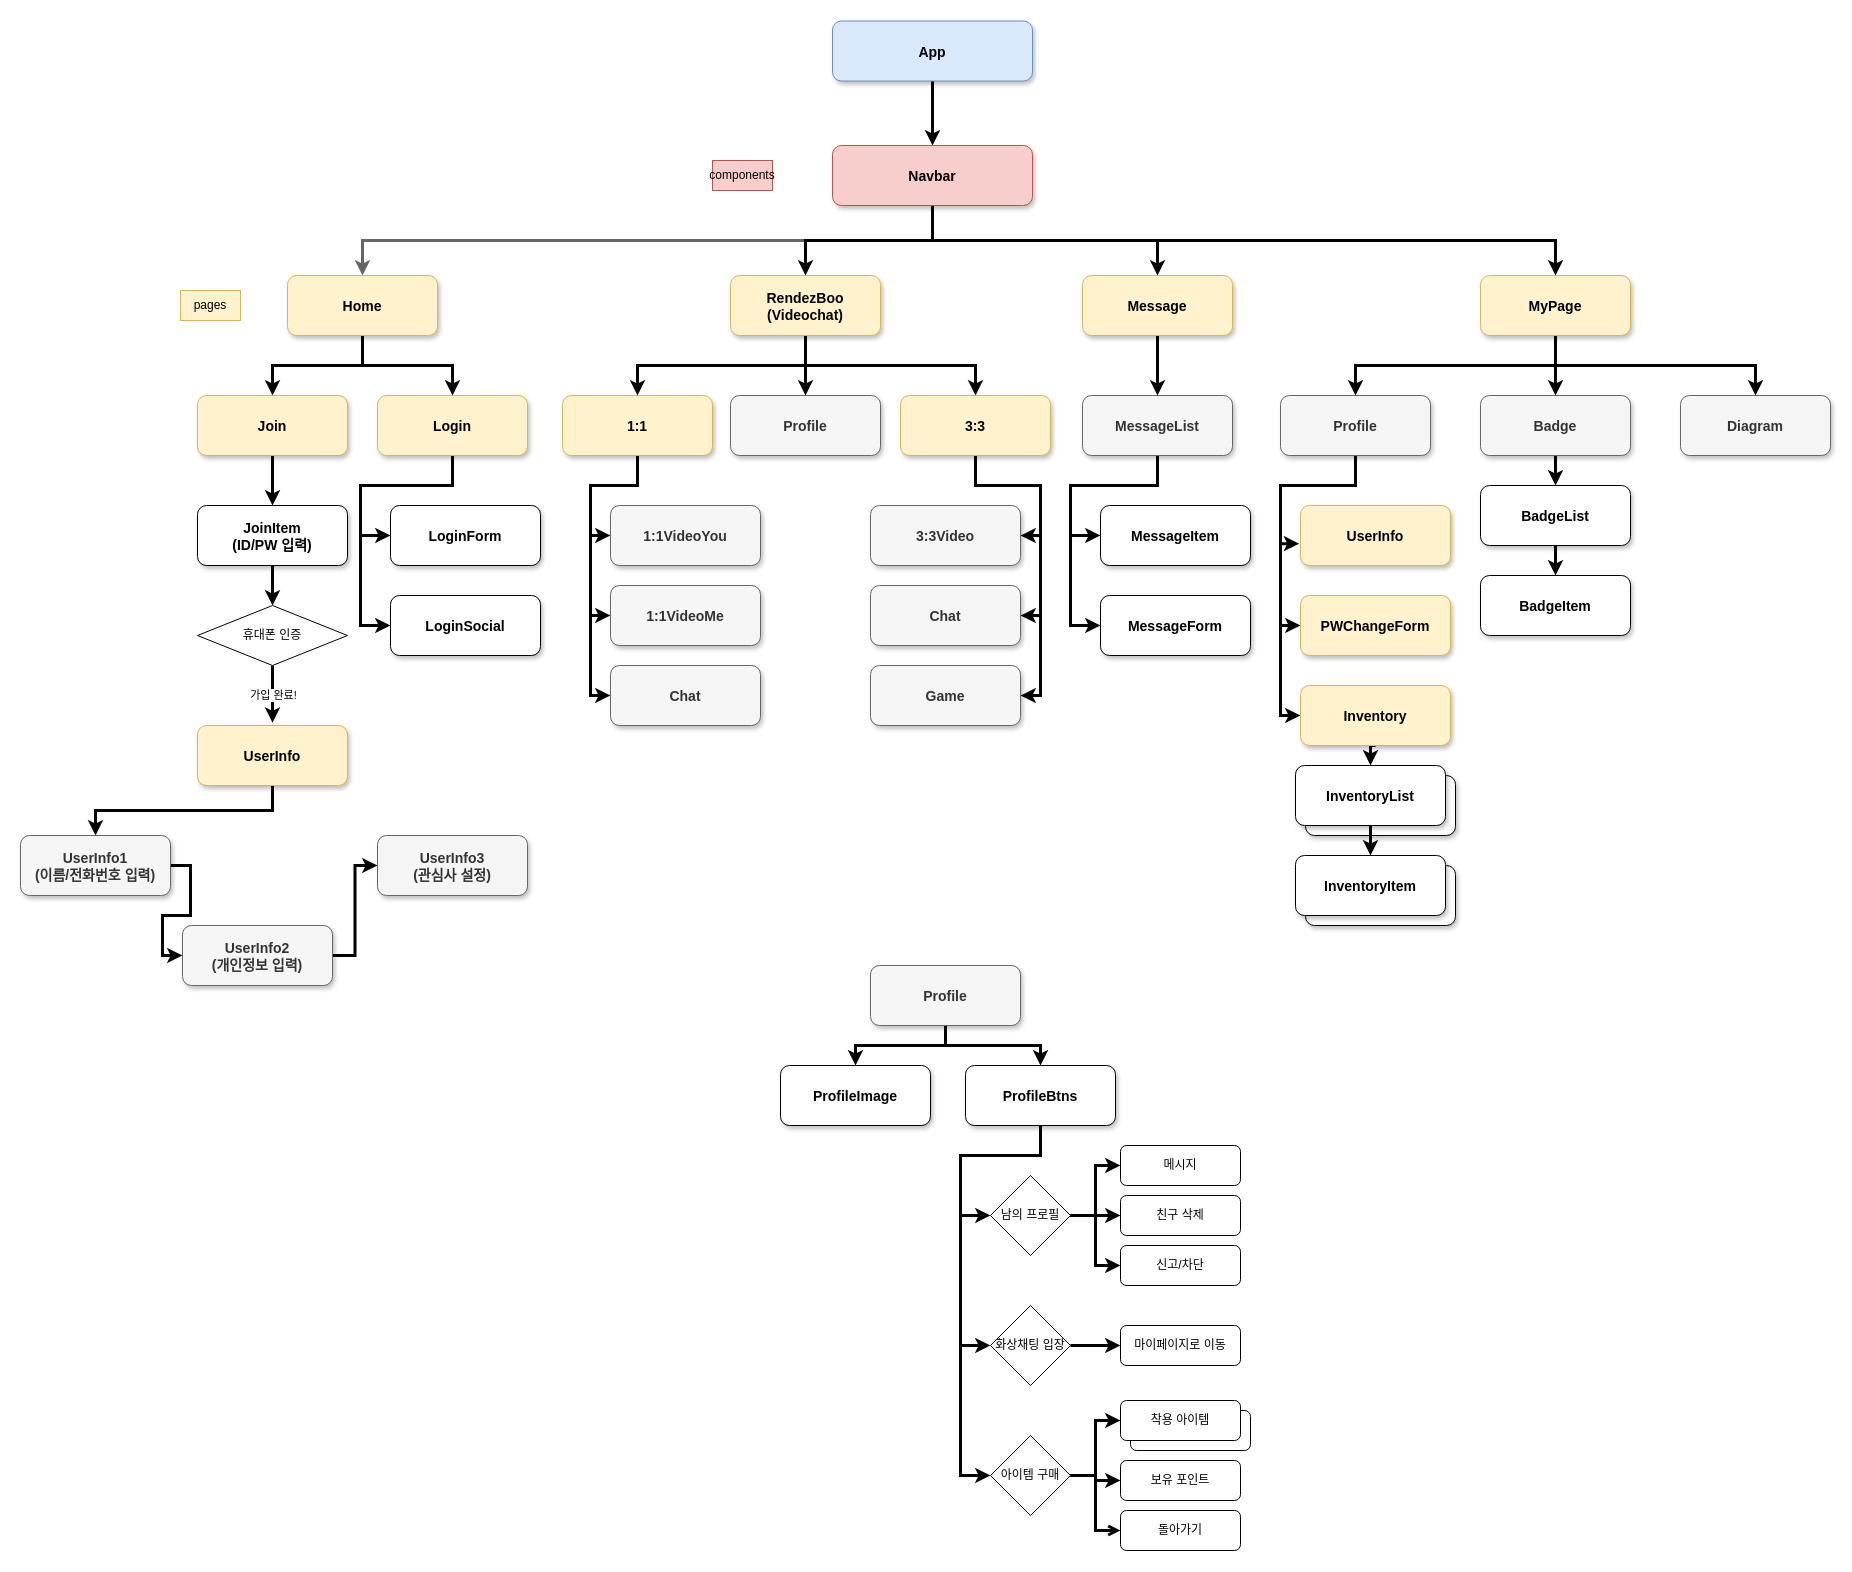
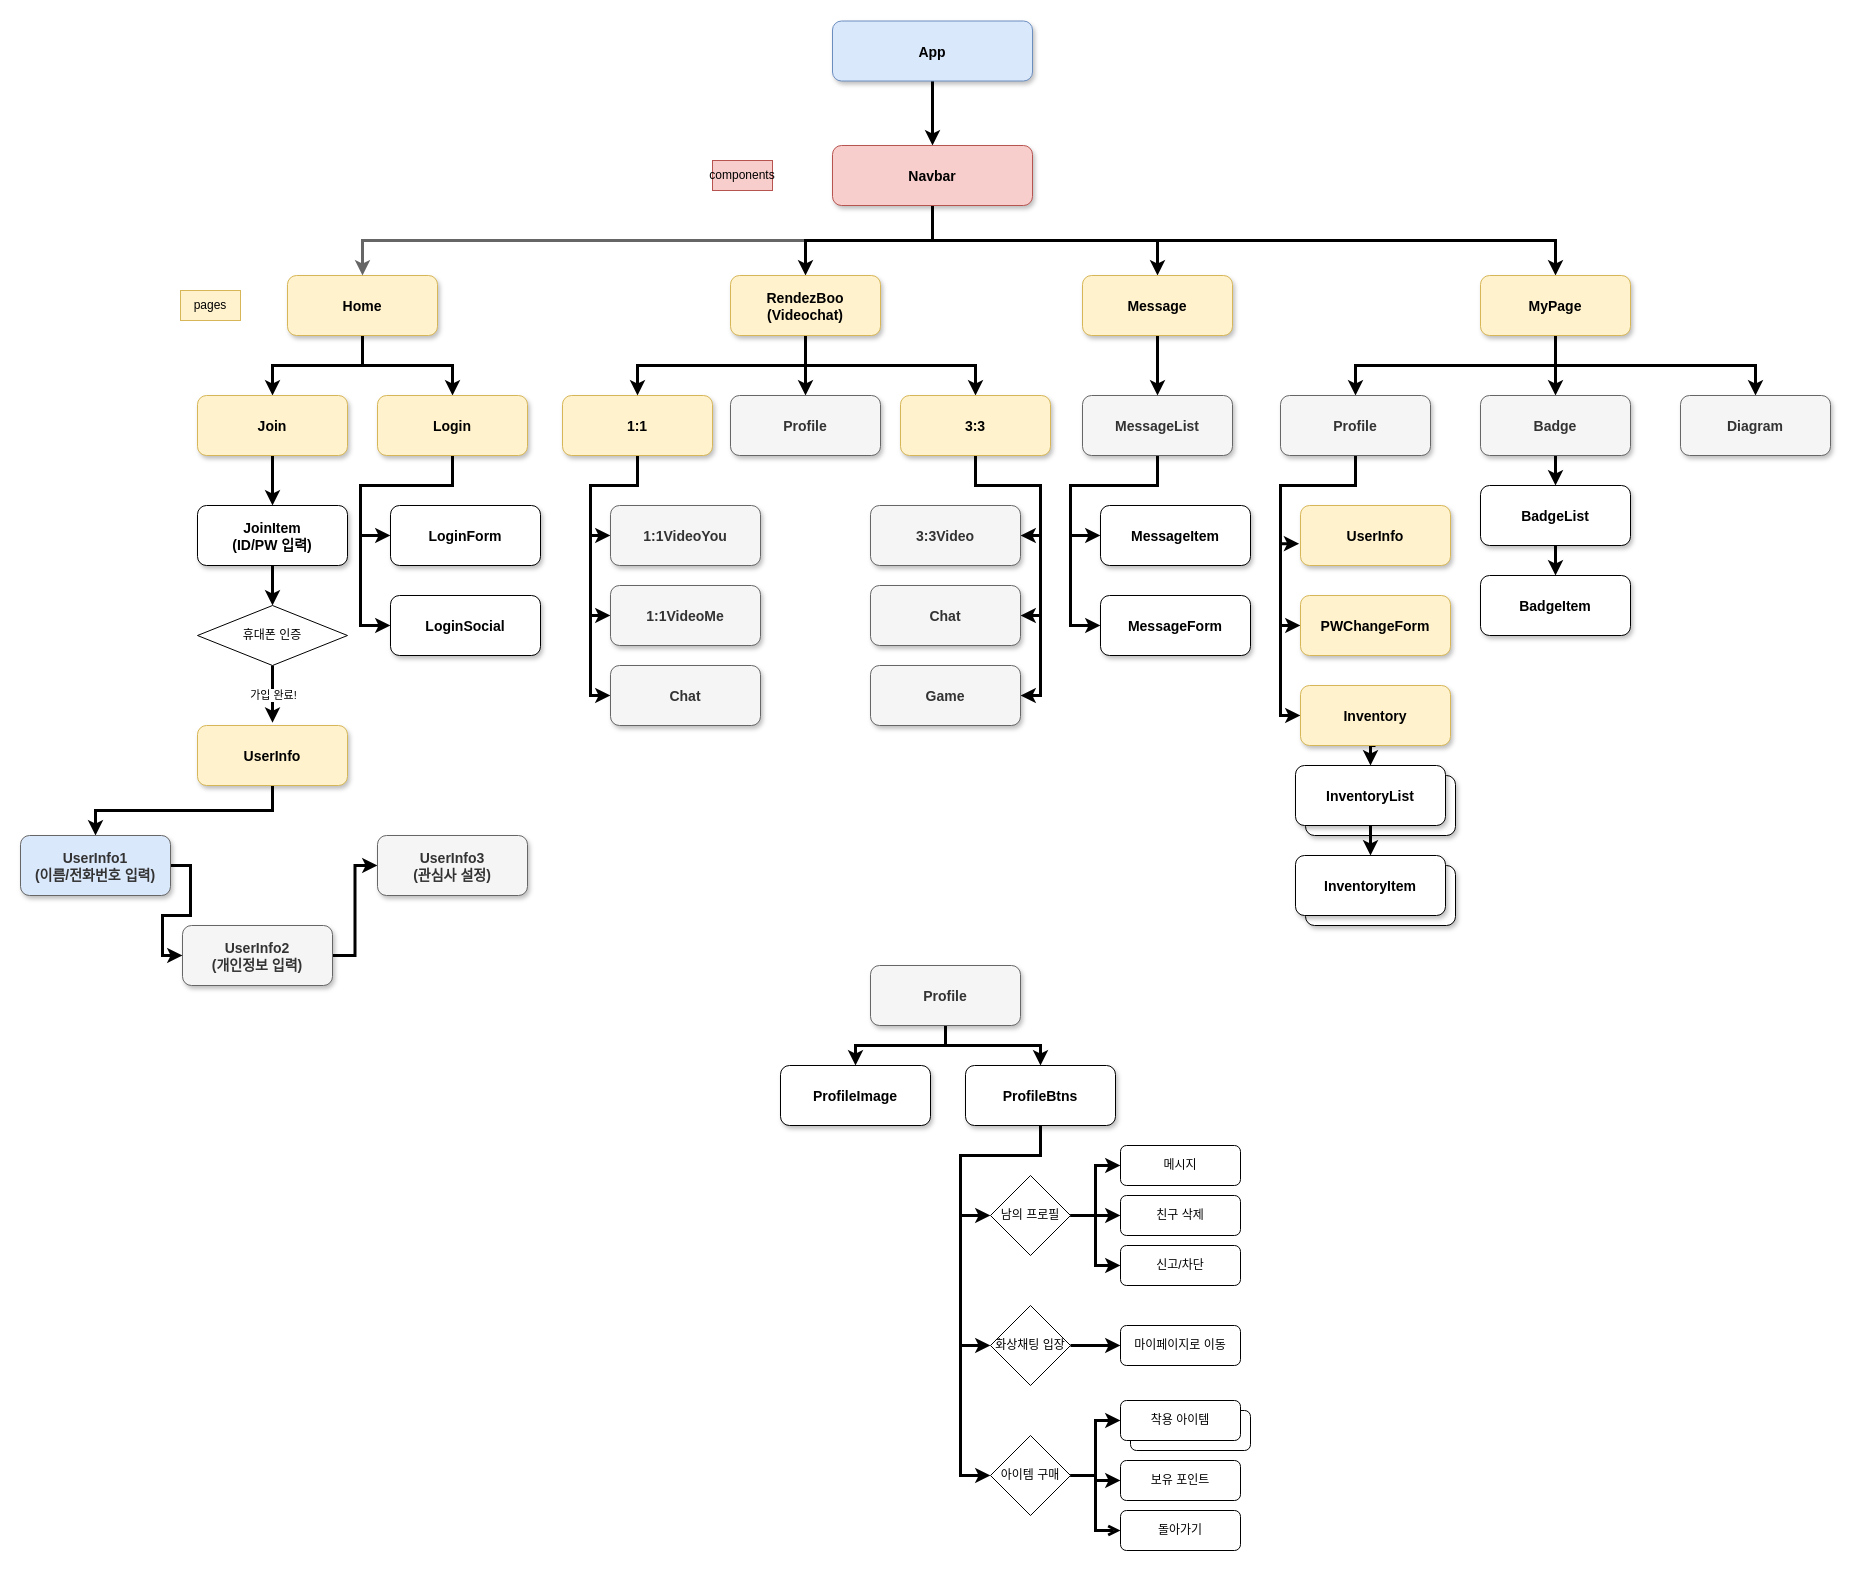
node "UserInfo1 (이름/전화번호 입력)": fillcolor #f5f5f5 -> #dae8fc
